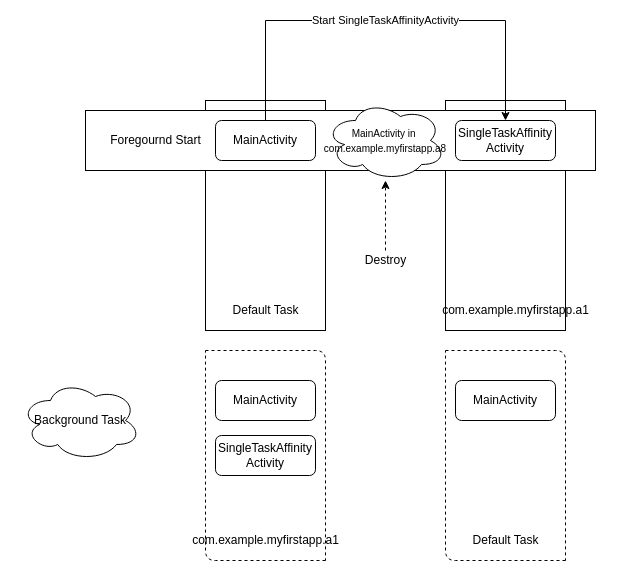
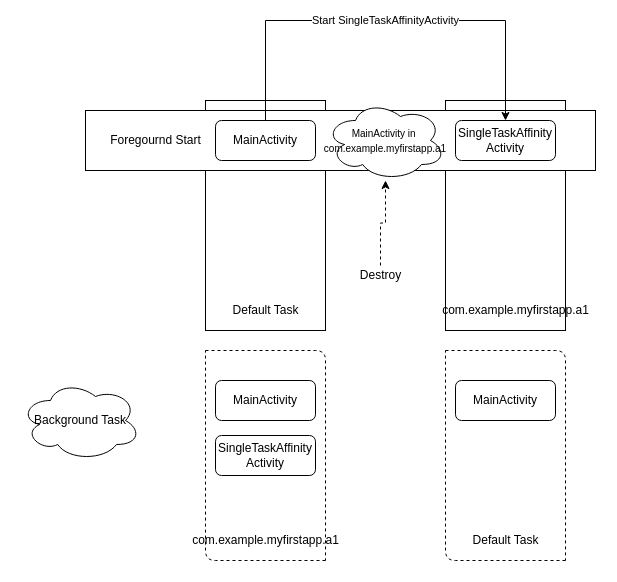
node "MainActivity in com.example.myfirstapp.a8": label "MainActivity in com.example.myfirstapp.a8" -> "MainActivity in com.example.myfirstapp.a1"
node "Destroy": moved (386, 261) -> (381, 276)
